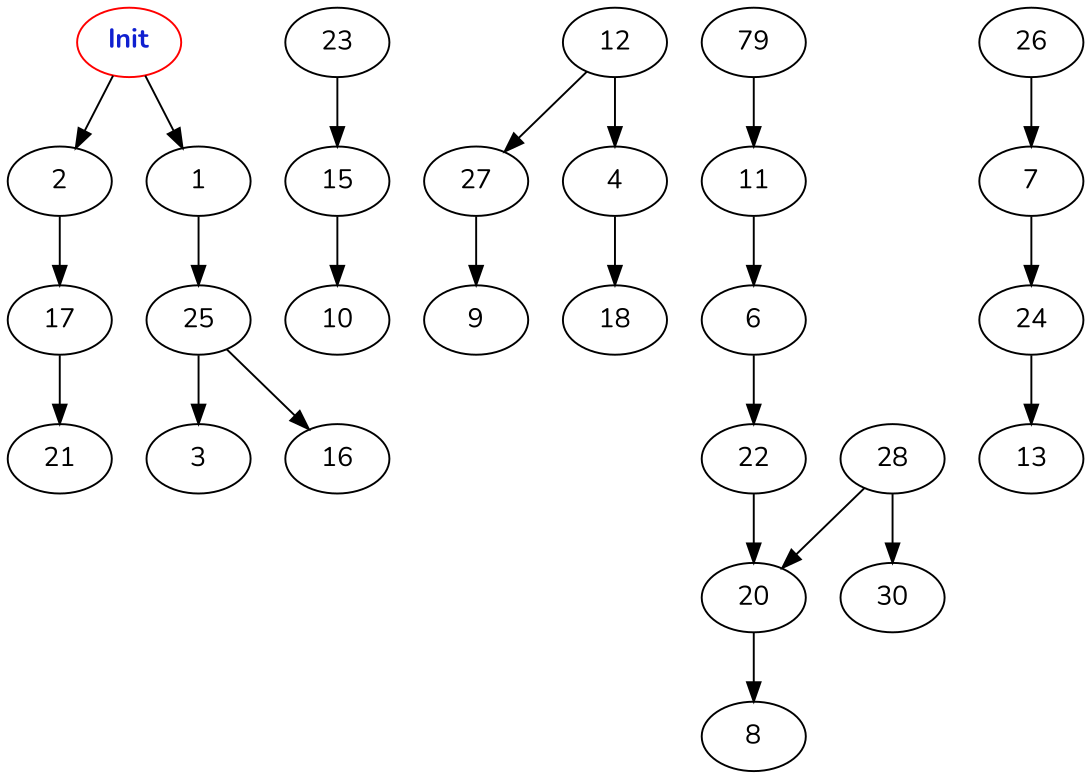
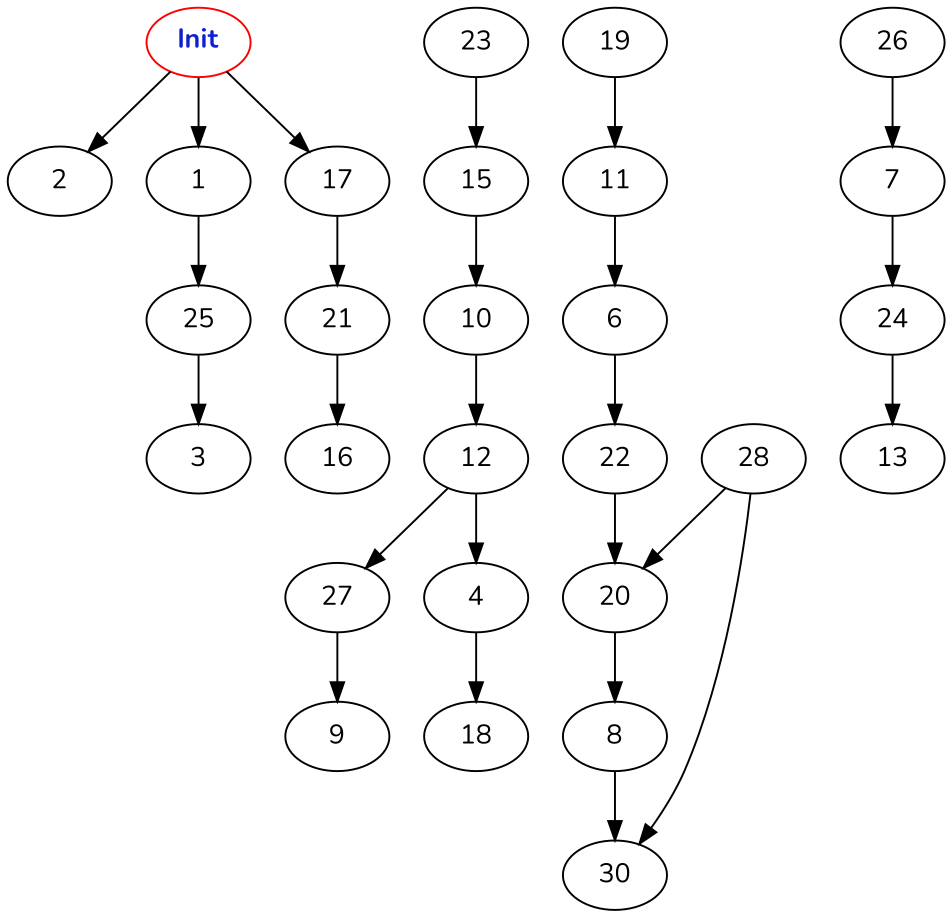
node "79": label "79" -> "19"
edge "2" -> "17": now "Init" -> "17"
edge "10" -> "12": added
edge "25" -> "16": now "21" -> "16"
edge "8" -> "30": added
